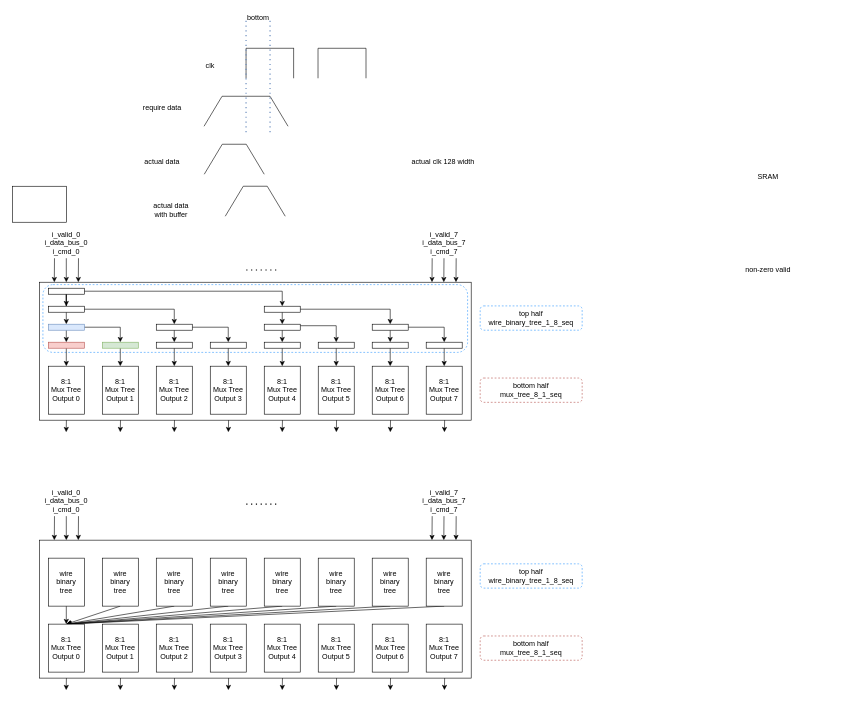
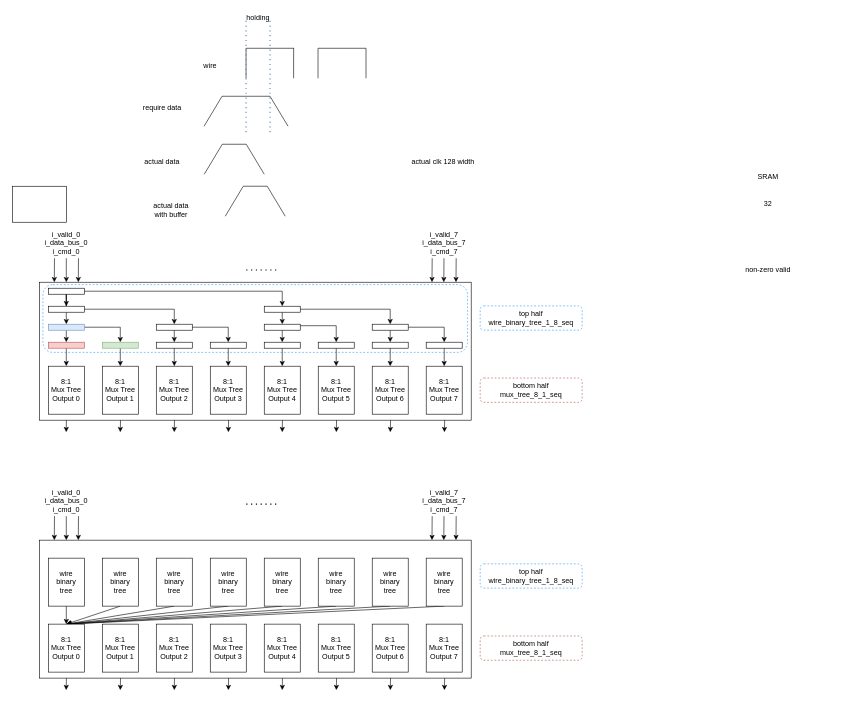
node "bottom": label "bottom" -> "holding"
node "clk": label "clk" -> "wire"
node "32": added
